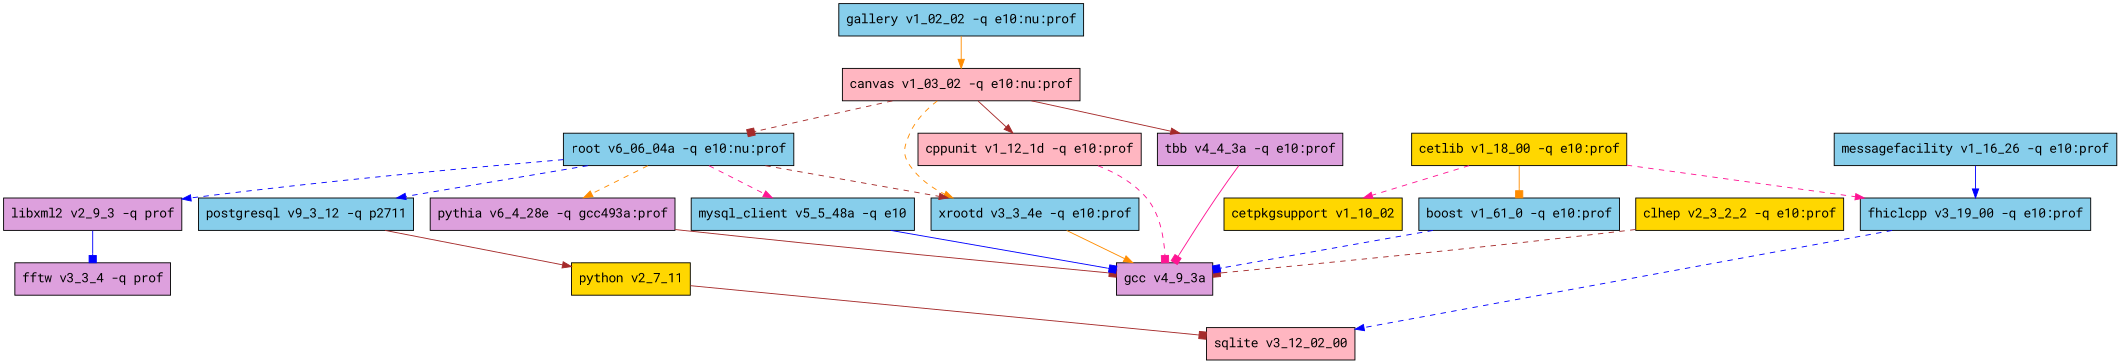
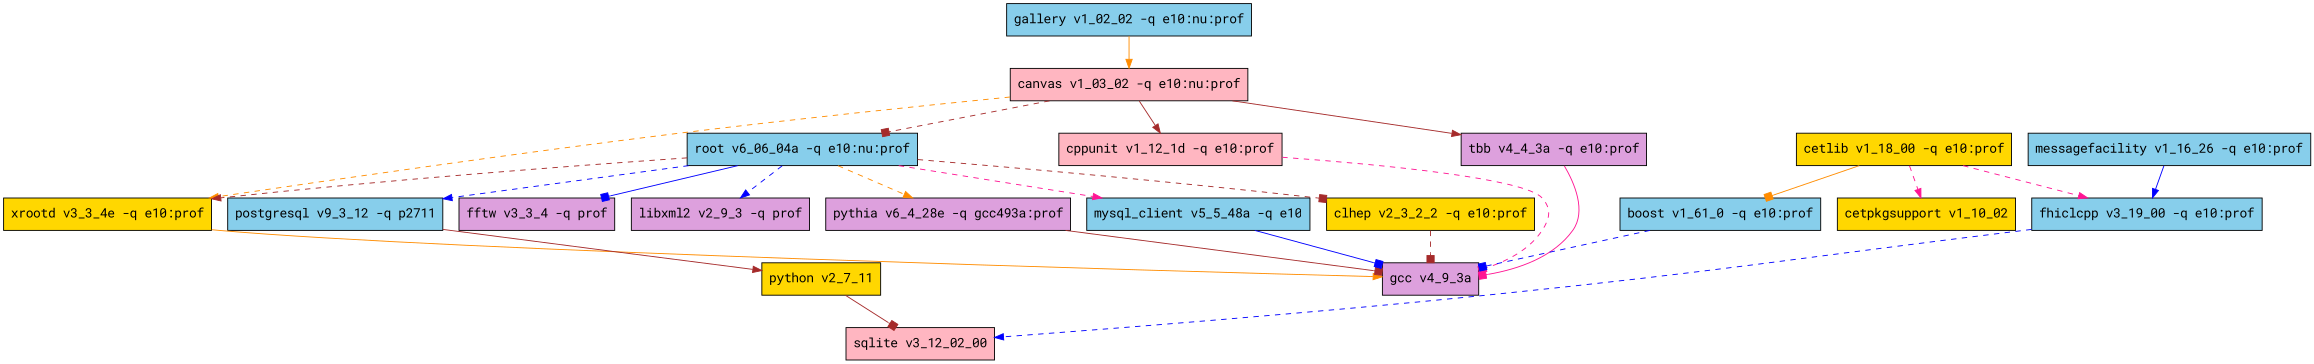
edge "root v6_06_04a -q e10:nu:prof" -> "clhep v2_3_2_2 -q e10:prof": added
node "xrootd v3_3_4e -q e10:prof": fillcolor skyblue -> gold
edge "libxml2 v2_9_3 -q prof" -> "fftw v3_3_4 -q prof": now "root v6_06_04a -q e10:nu:prof" -> "fftw v3_3_4 -q prof"
